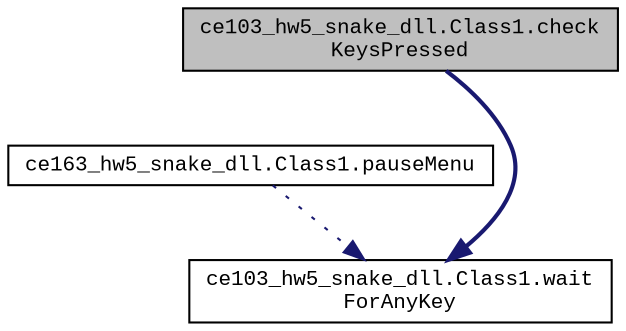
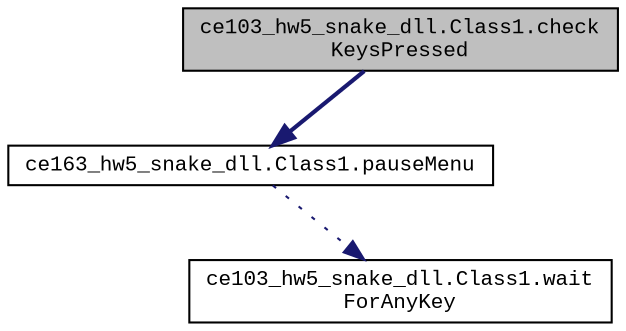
edge "ce103_hw5_snake_dll.Class1.check KeysPressed" -> "ce103_hw5_snake_dll.Class1.wait ForAnyKey": now "ce103_hw5_snake_dll.Class1.check KeysPressed" -> "ce163_hw5_snake_dll.Class1.pauseMenu"
